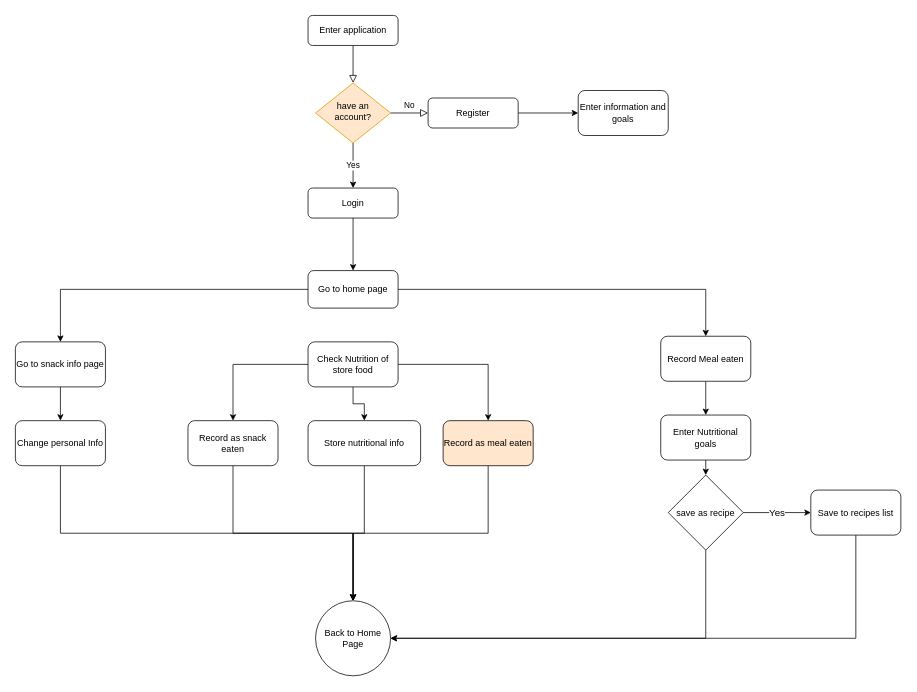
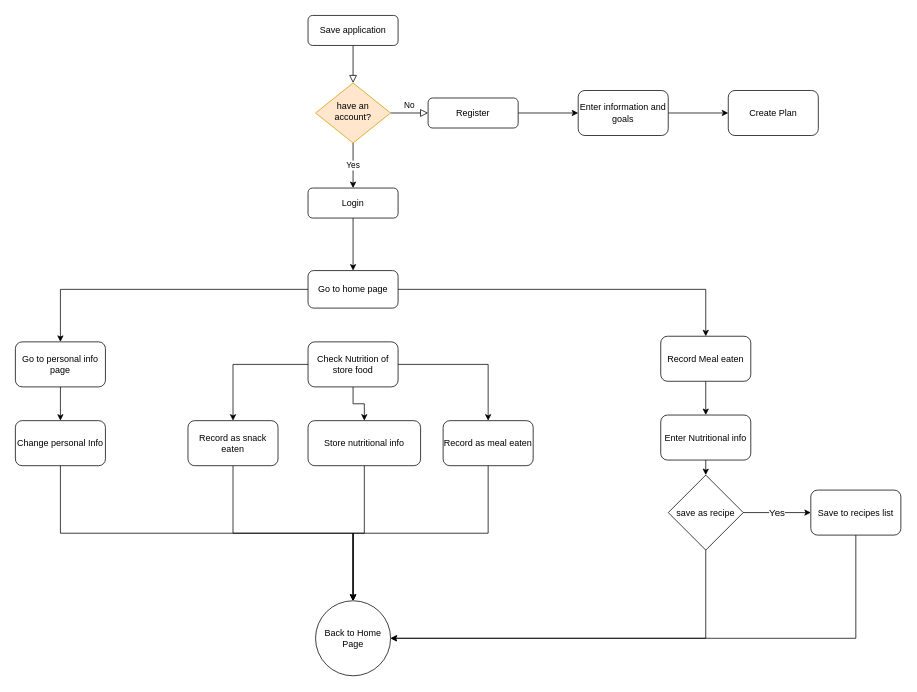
node "Enter application": label "Enter application" -> "Save application"
edge "Enter information and goals" -> "Create Plan": added
node "Create Plan": added
node "Go to snack info page": label "Go to snack info page" -> "Go to personal info page"
node "Enter Nutritional goals": label "Enter Nutritional goals" -> "Enter Nutritional info"
node "Record as meal eaten": fillcolor #ffe6cc -> #ffffff
